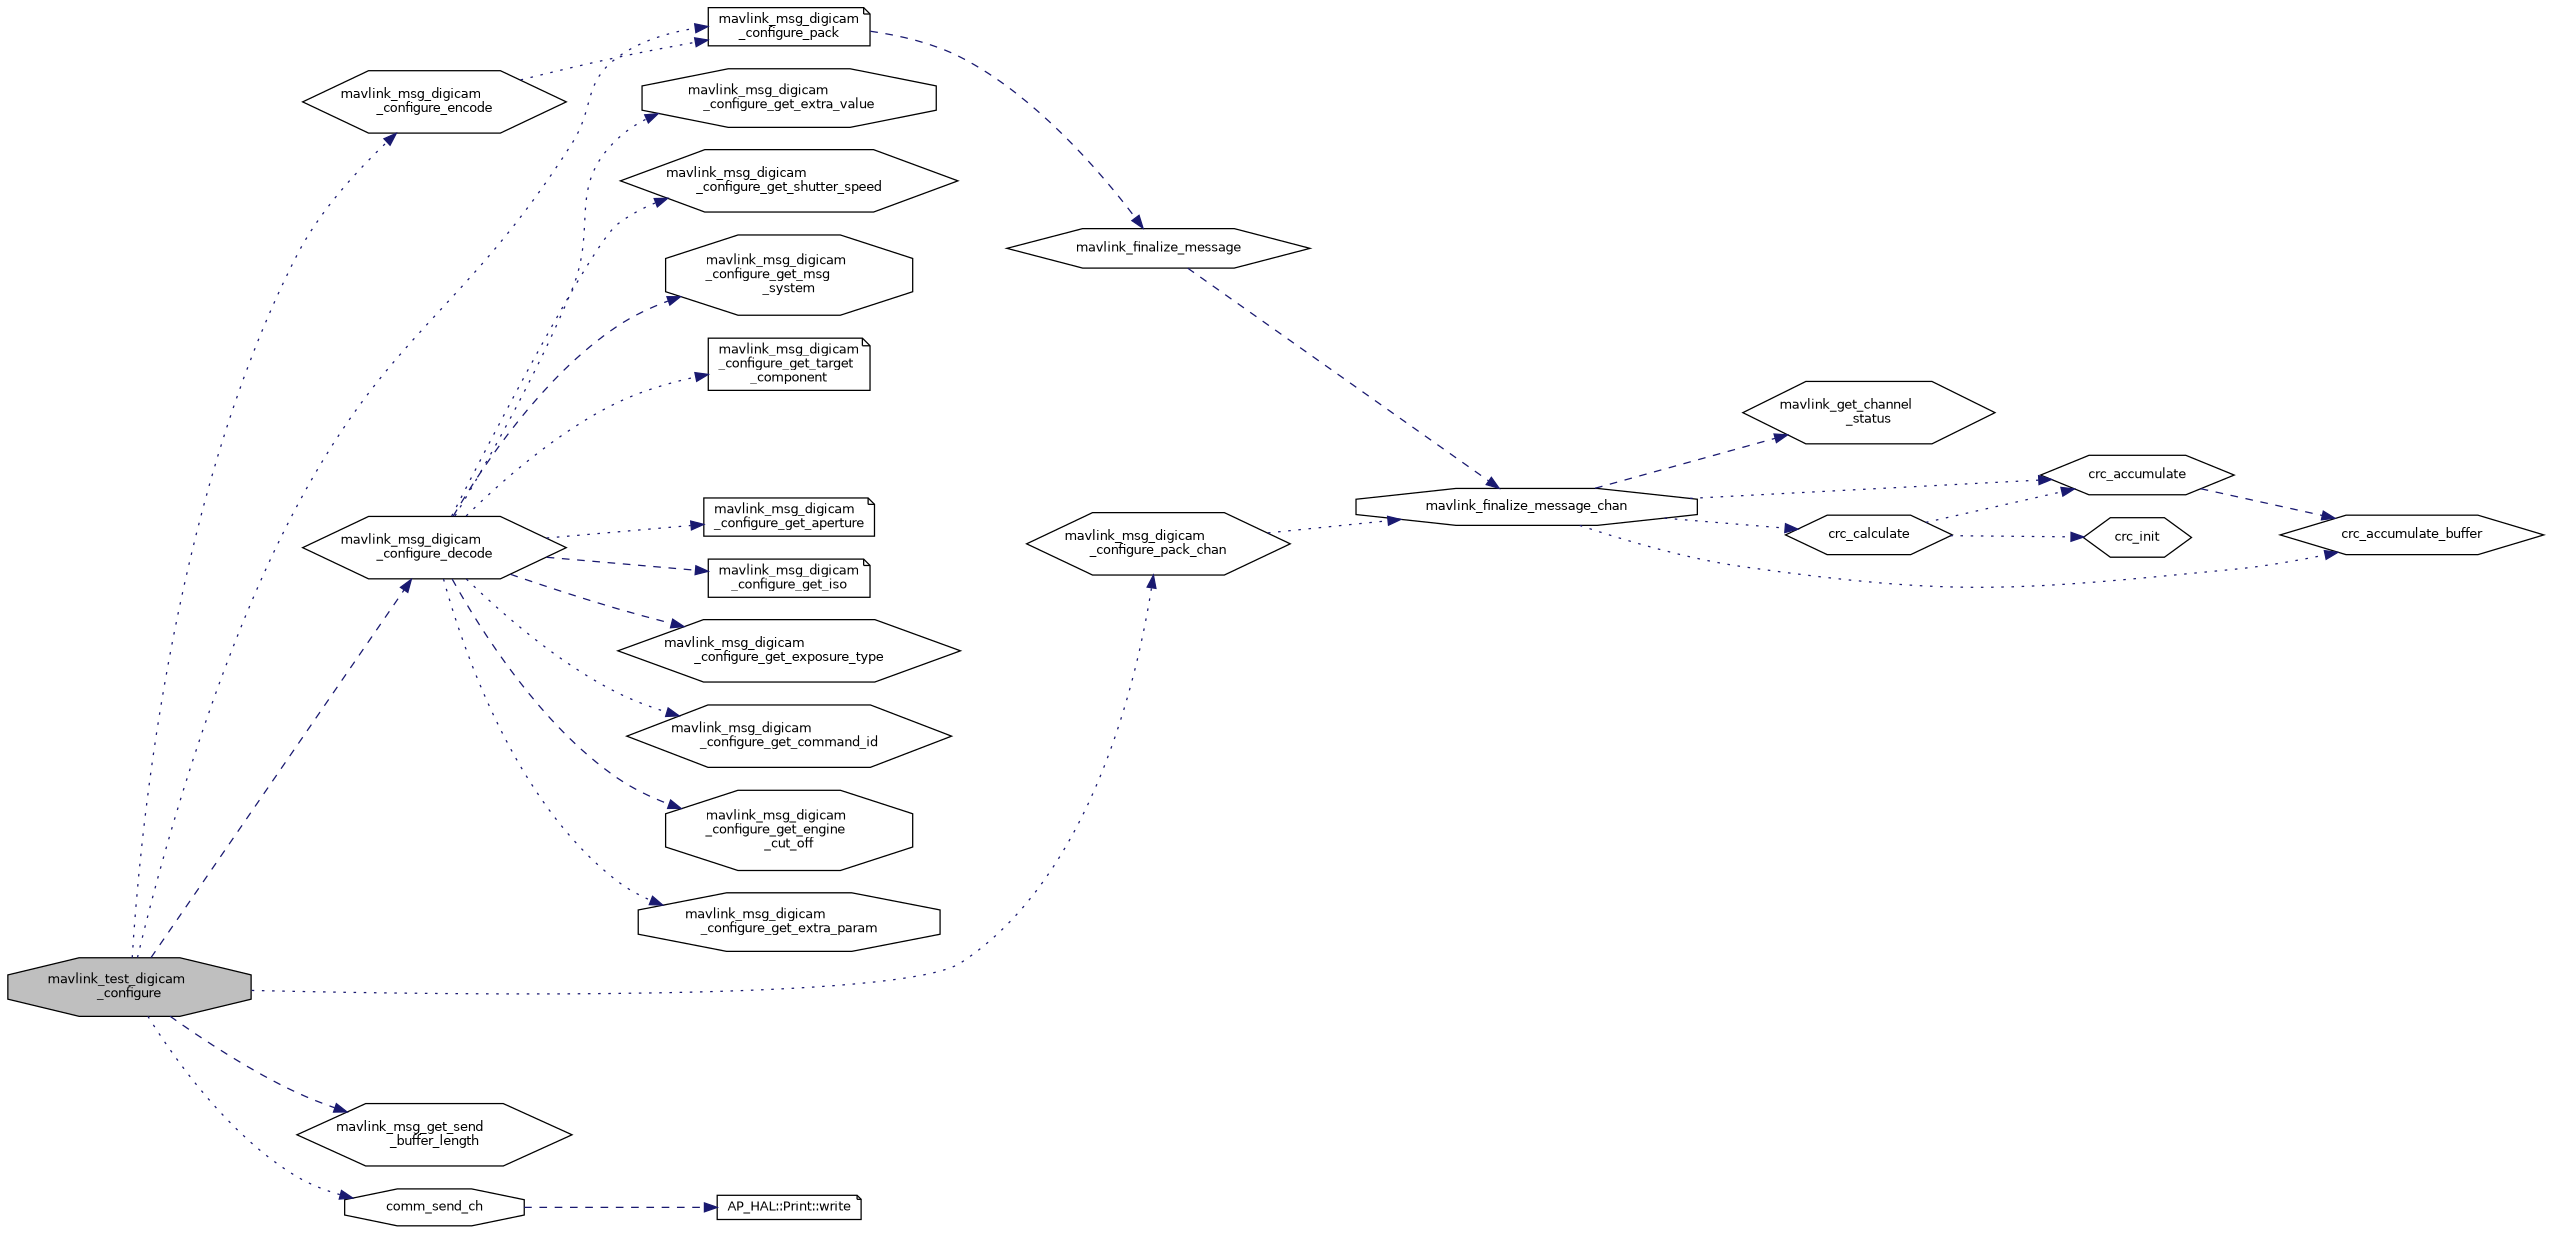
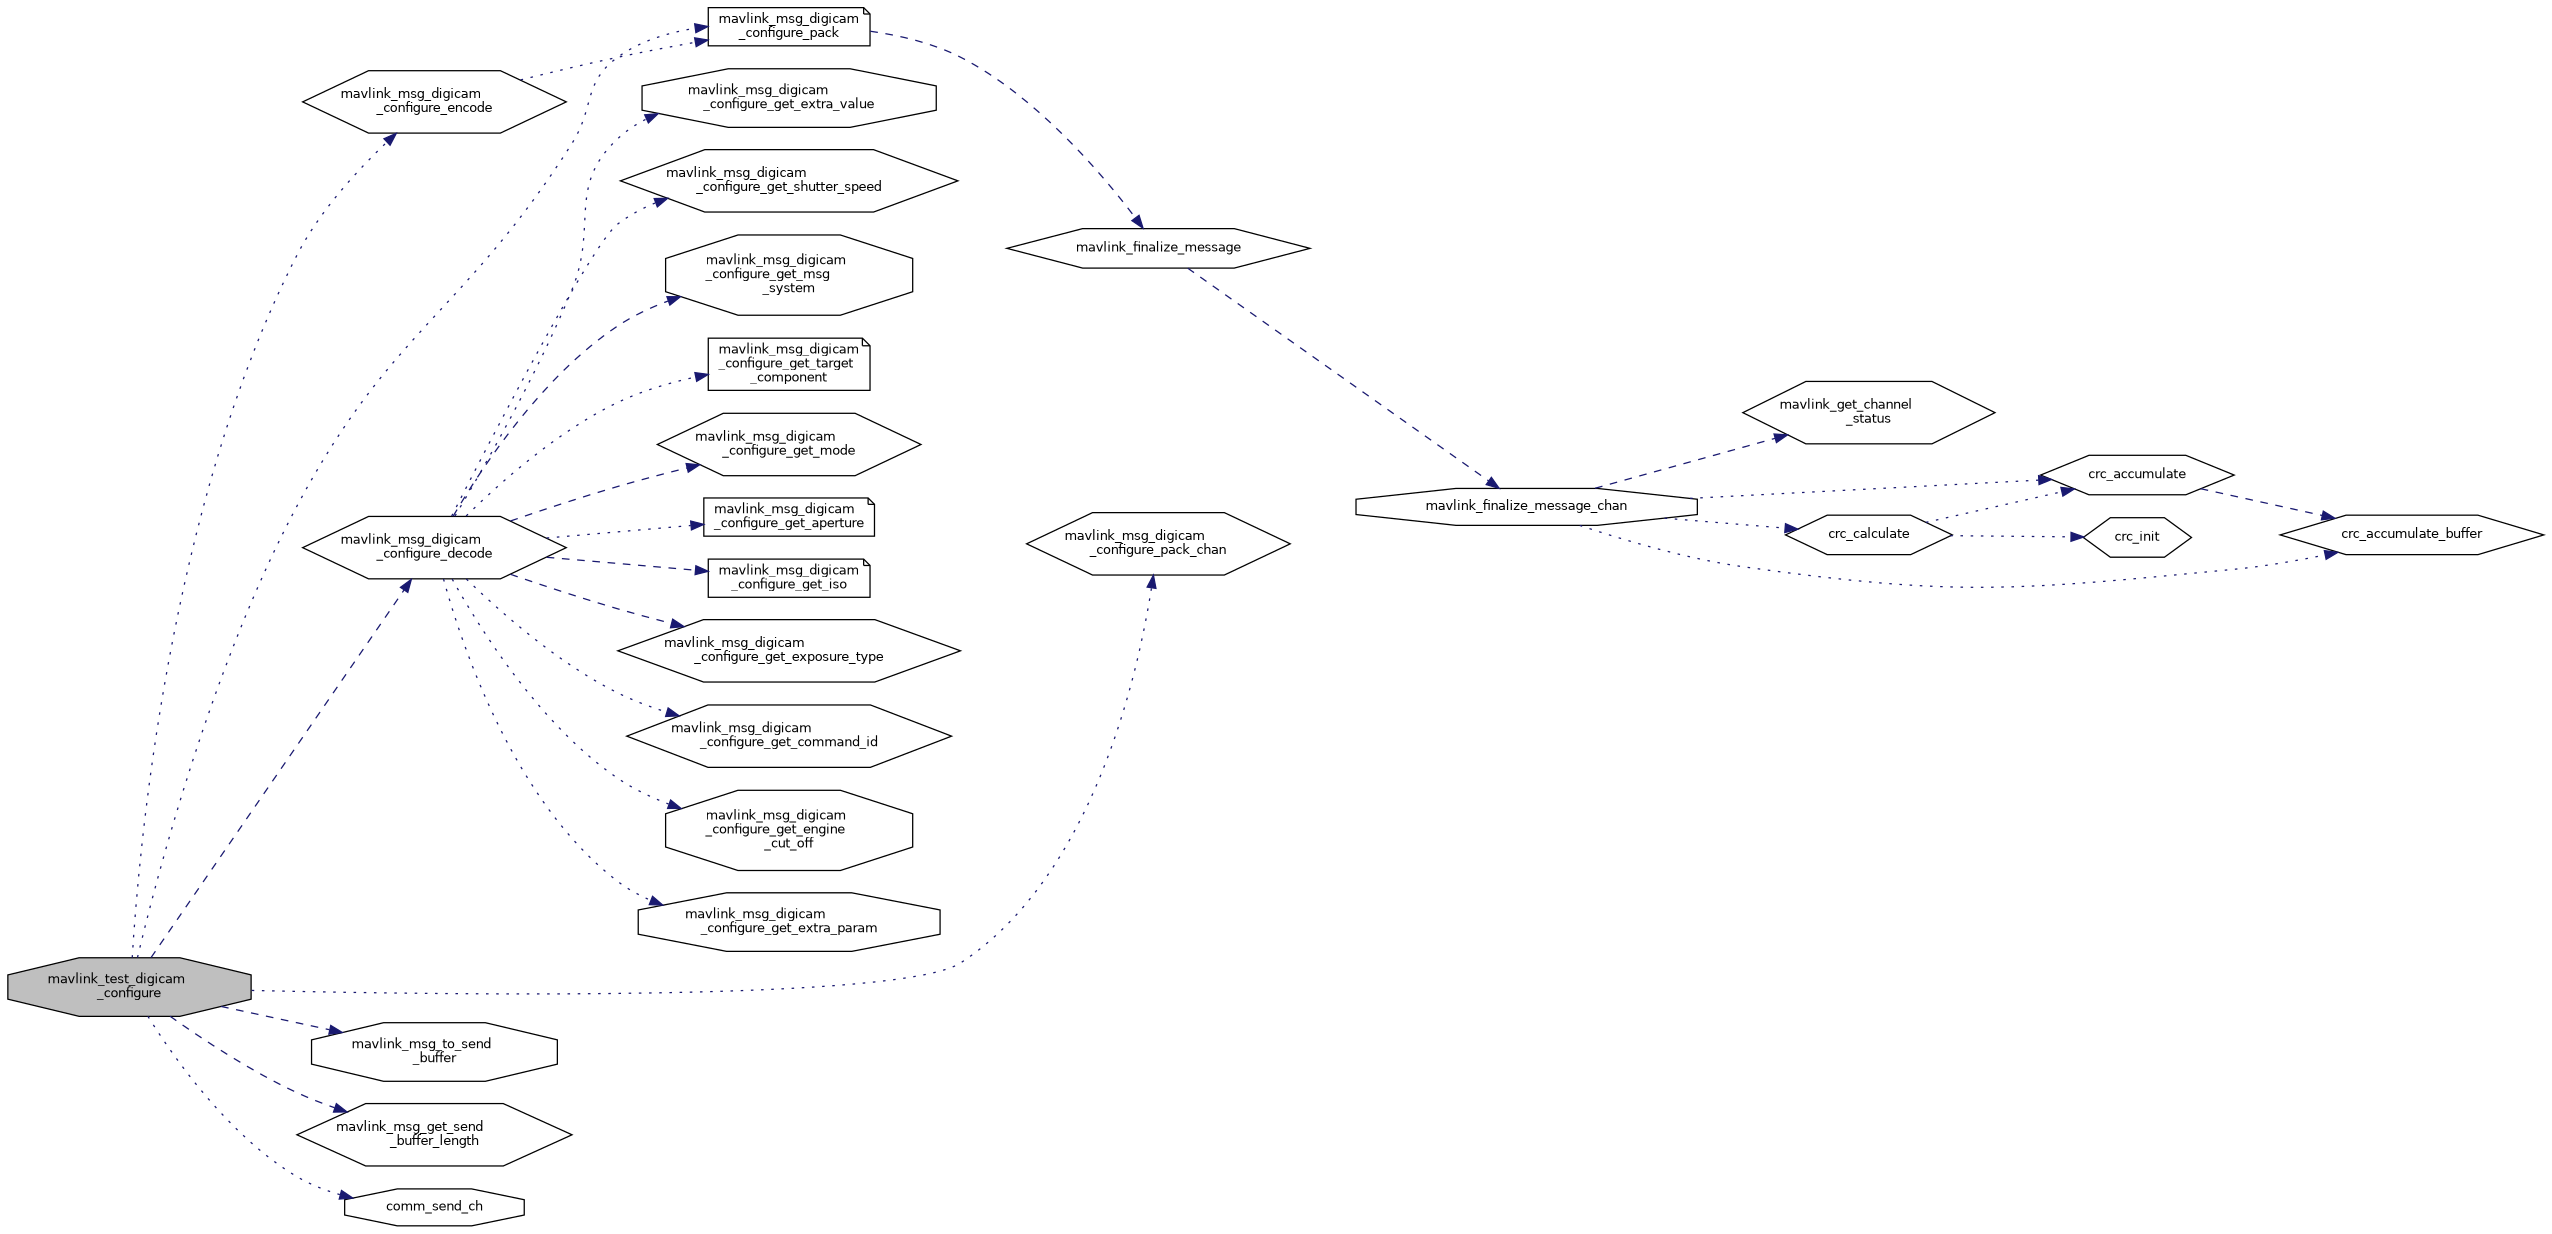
node "mavlink_msg_digicam _configure_get_mode": added
edge "mavlink_msg_digicam _configure_pack_chan" -> "mavlink_finalize_message_chan": removed
edge "mavlink_msg_digicam _configure_decode" -> "mavlink_msg_digicam _configure_get_engine _cut_off": style dashed -> dotted
node "mavlink_msg_to_send _buffer": added
node "AP_HAL::Print::write": removed
